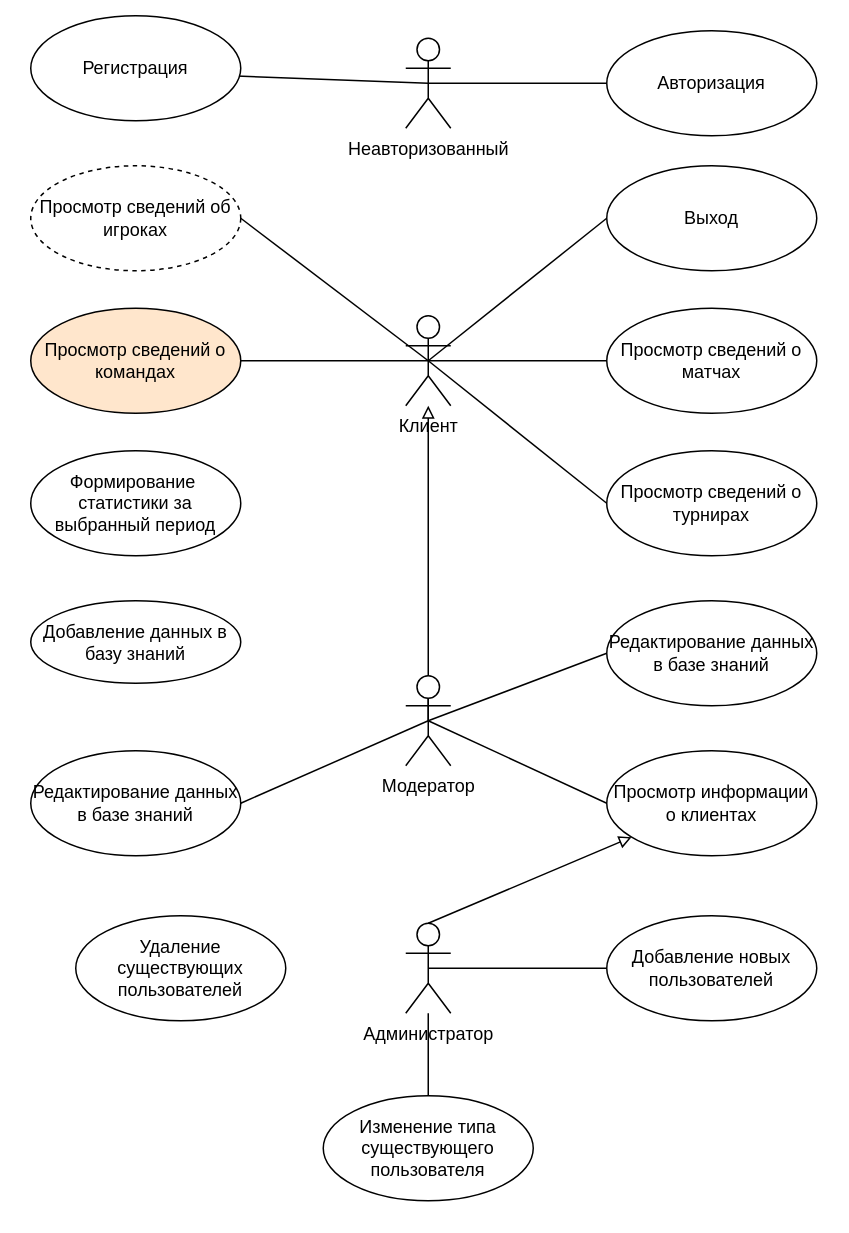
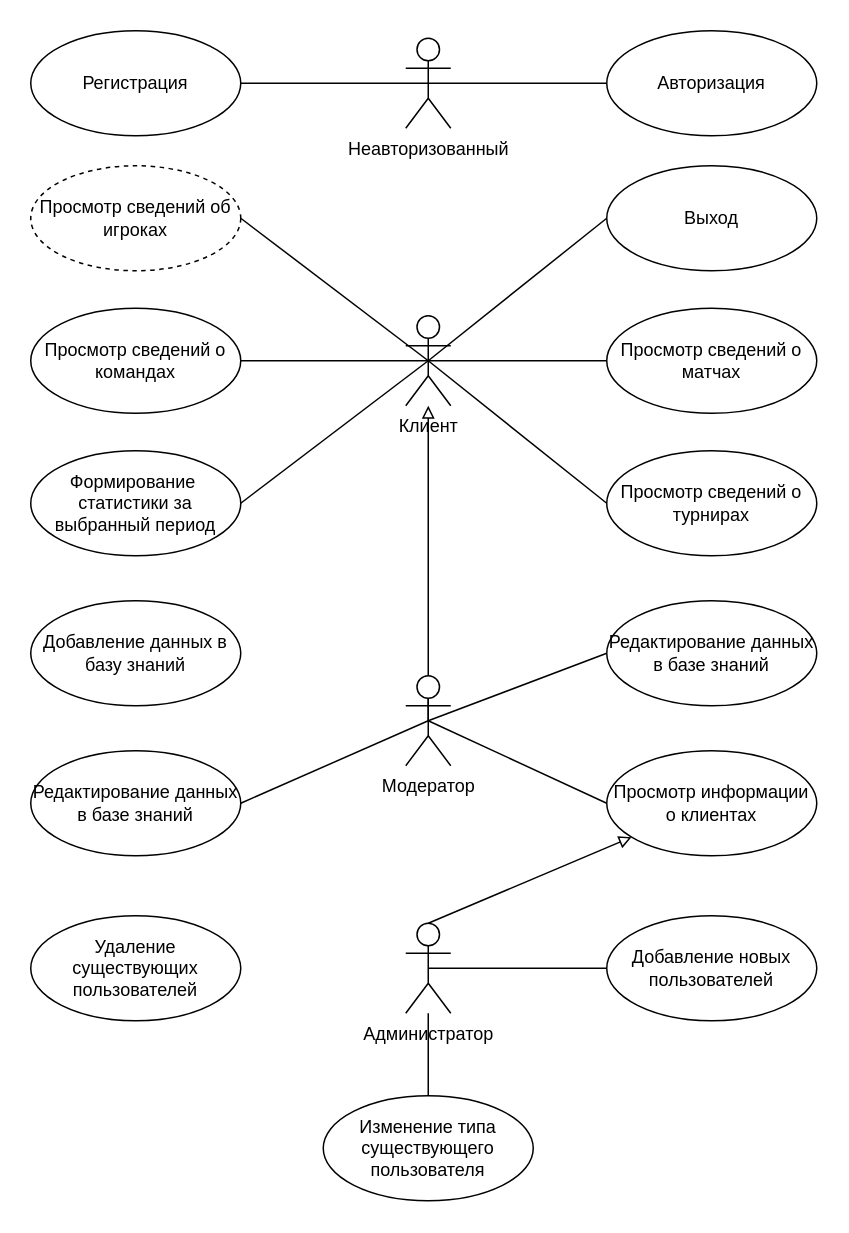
node "Регистрация": moved (136, 68) -> (136, 83)
node "Просмотр сведений о командах": fillcolor #ffe6cc -> #ffffff
edge "Клиент" -- "Формирование статистики за выбранный период": added
node "Добавление данных в базу знаний": size 210x83 -> 210x105
node "Удаление существующих пользователей": moved (181, 968) -> (136, 968)
